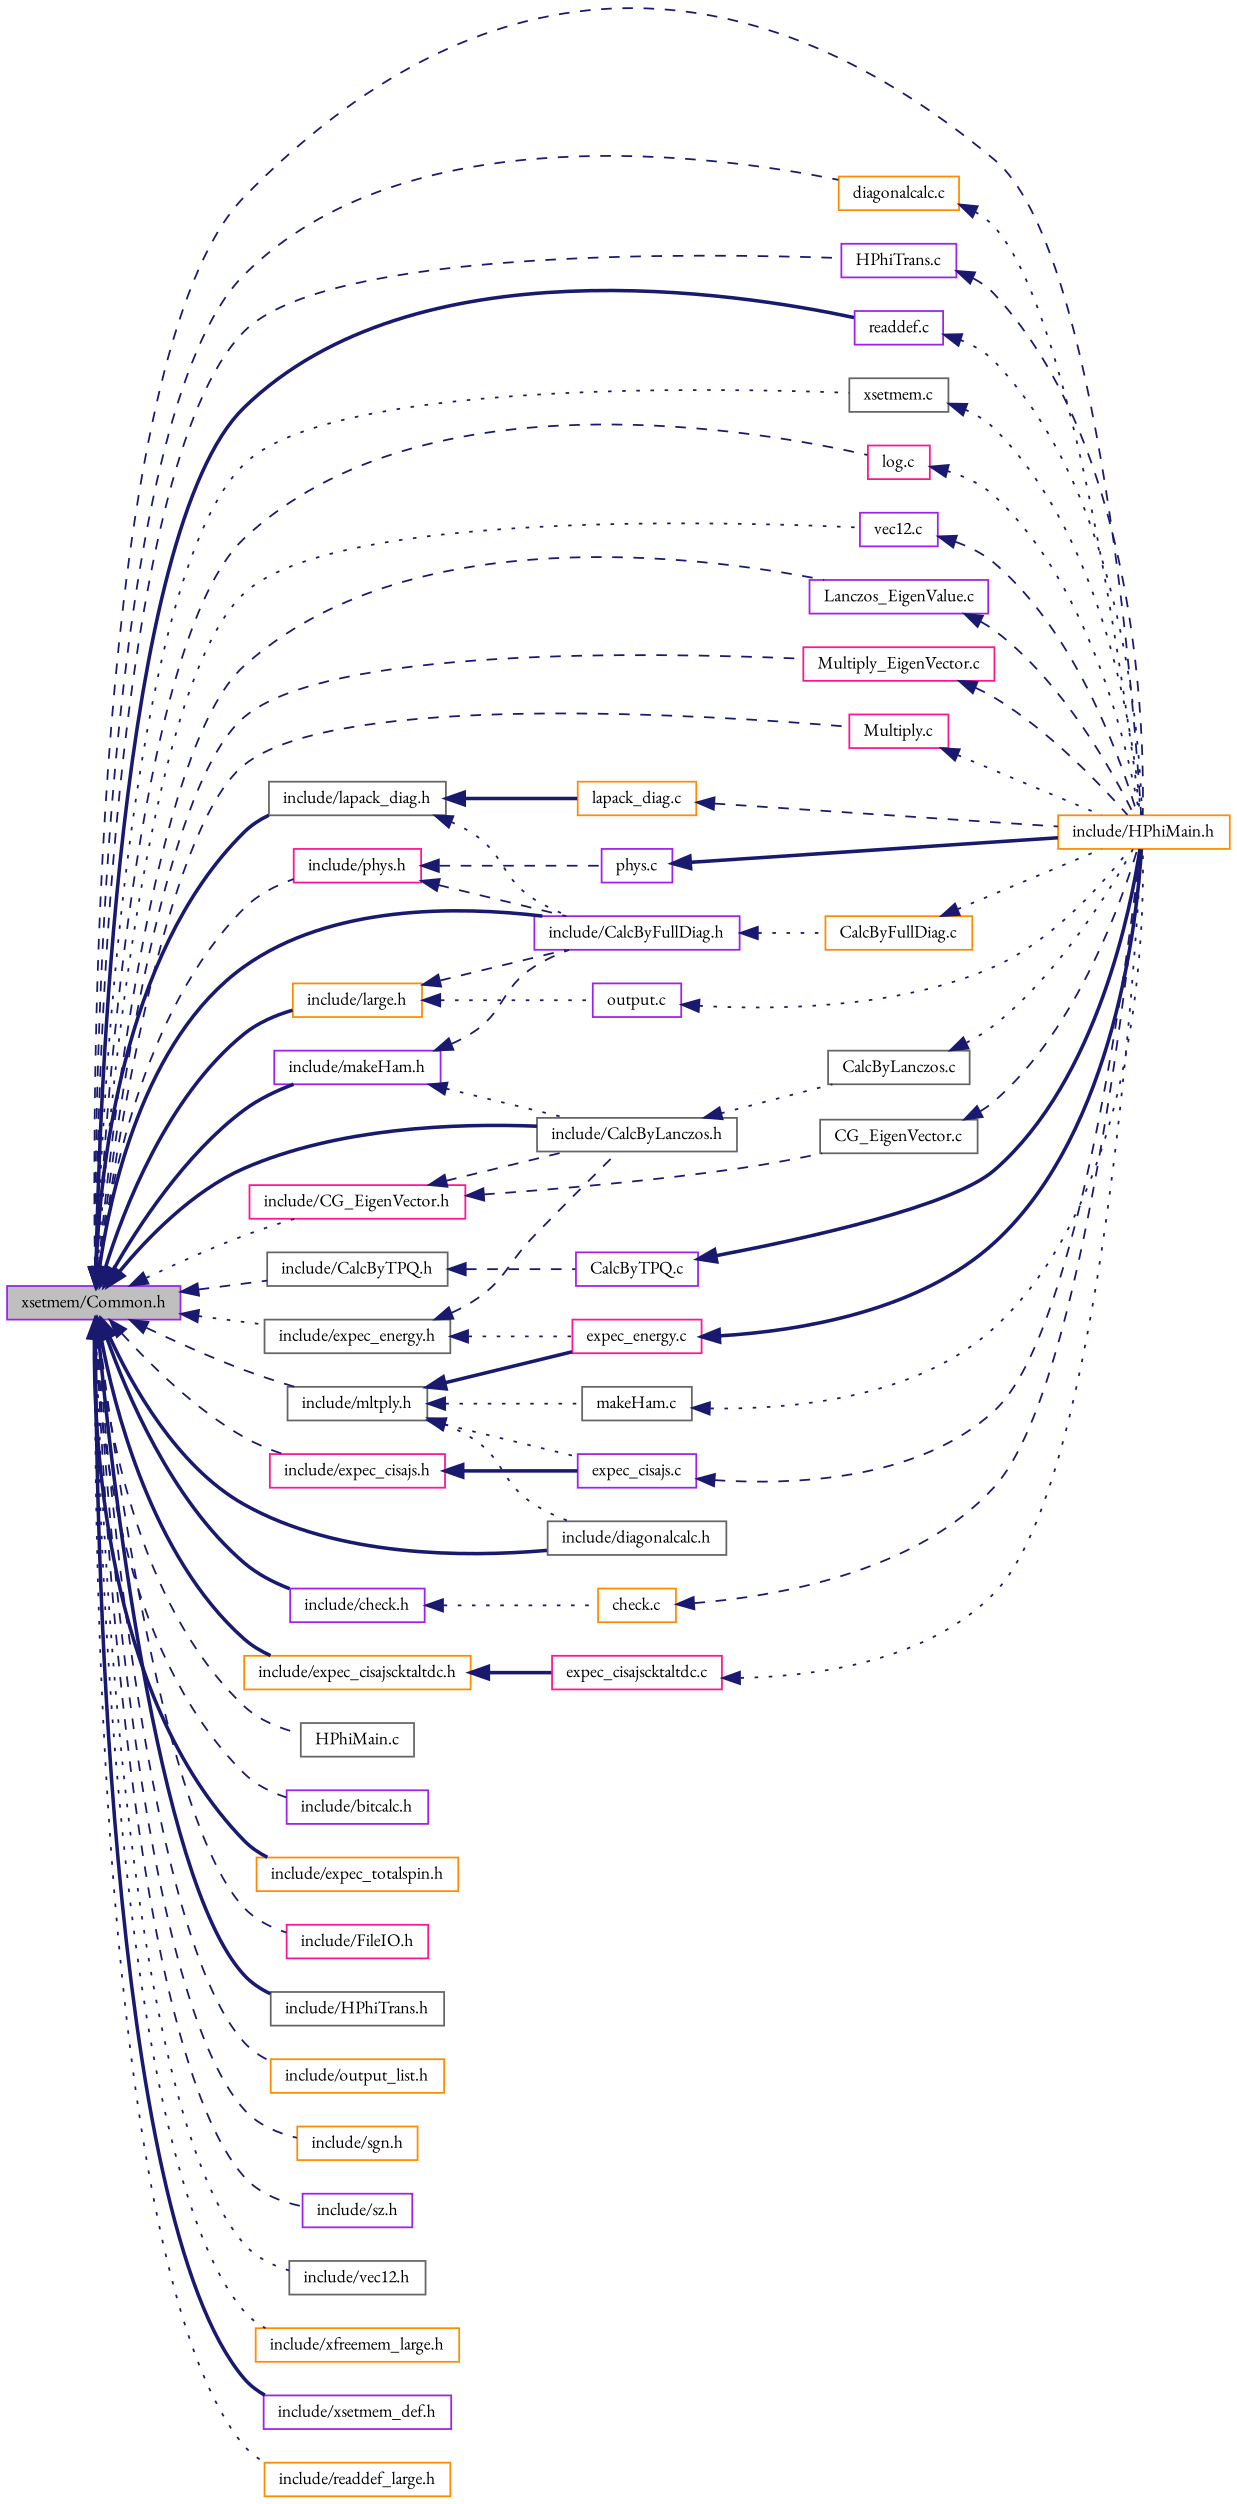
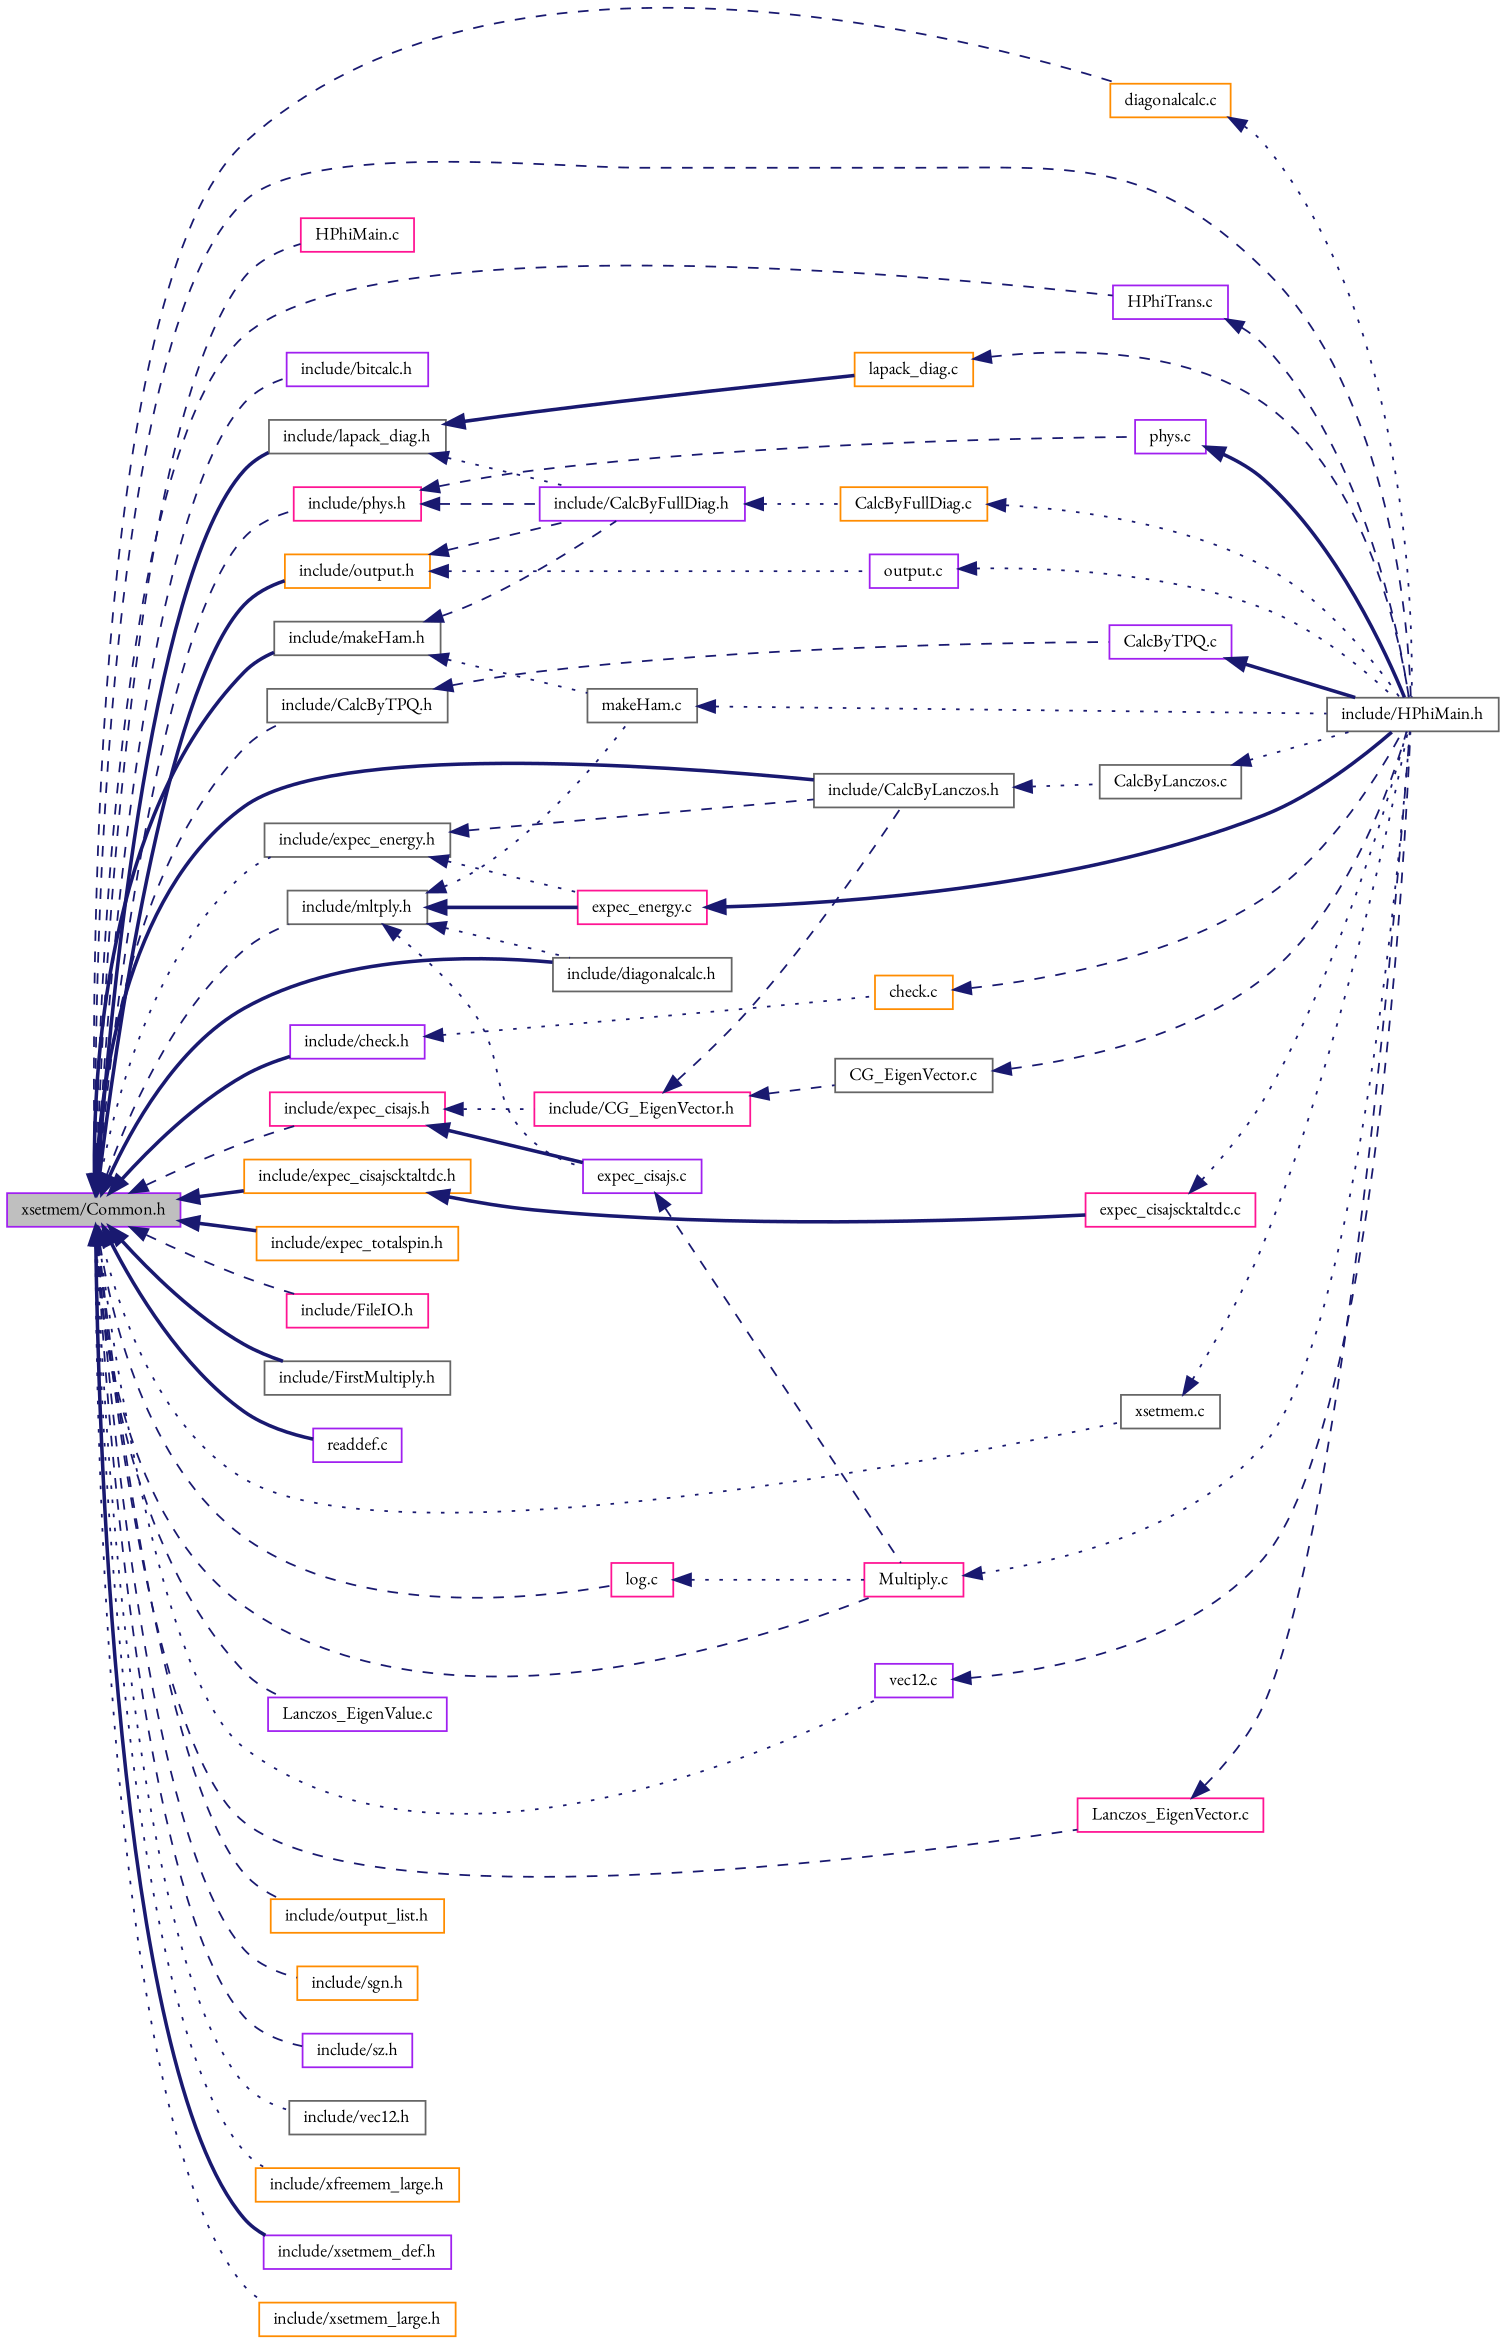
edge "include/HPhiMain.h" -> "readdef.c": removed
edge "include/HPhiMain.h" -> "log.c": now "Multiply.c" -> "log.c"
node "Multiply_EigenVector.c": label "Multiply_EigenVector.c" -> "Lanczos_EigenVector.c"
edge "include/HPhiMain.h" -> "Lanczos_EigenValue.c": removed
node "include/HPhiMain.h": color darkorange -> gray40
edge "include/CalcByFullDiag.h" -> "xsetmem/Common.h": removed
node "include/large.h": label "include/large.h" -> "include/output.h"
node "include/makeHam.h": color purple -> gray40
edge "include/CalcByLanczos.h" -> "include/makeHam.h": now "makeHam.c" -> "include/makeHam.h"
edge "include/CG_EigenVector.h" -> "xsetmem/Common.h": now "include/CG_EigenVector.h" -> "include/expec_cisajs.h"
edge "include/HPhiMain.h" -> "expec_cisajs.c": now "Multiply.c" -> "expec_cisajs.c"
node "HPhiMain.c": color gray40 -> deeppink
node "include/HPhiTrans.h": label "include/HPhiTrans.h" -> "include/FirstMultiply.h"
node "include/readdef_large.h": label "include/readdef_large.h" -> "include/xsetmem_large.h"
